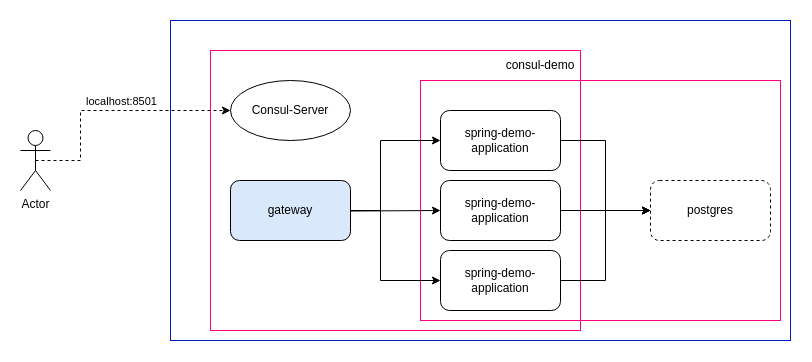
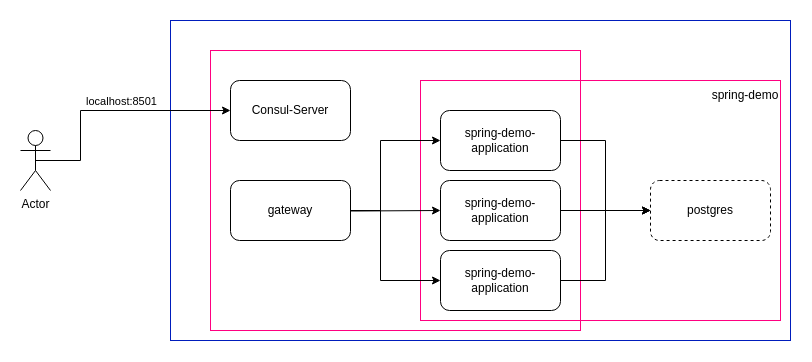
node "consul-demo": removed
node "spring-demo": added
edge "Actor" -> "Consul-Server": style dashed -> solid
node "Consul-Server": shape ellipse -> rounded rectangle
node "gateway": fillcolor #dae8fc -> #ffffff
